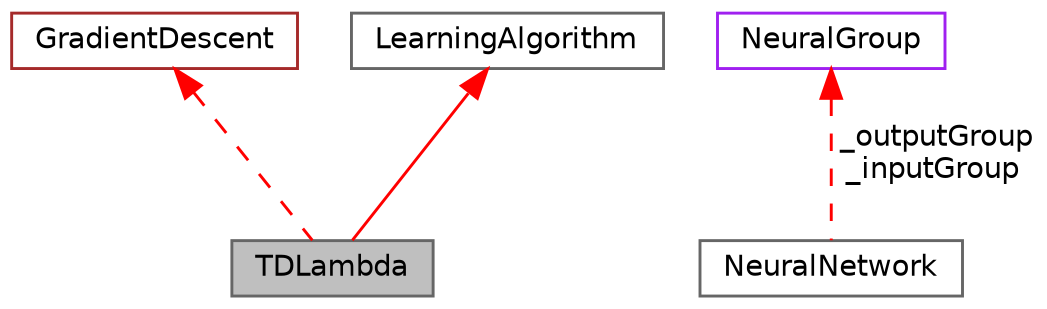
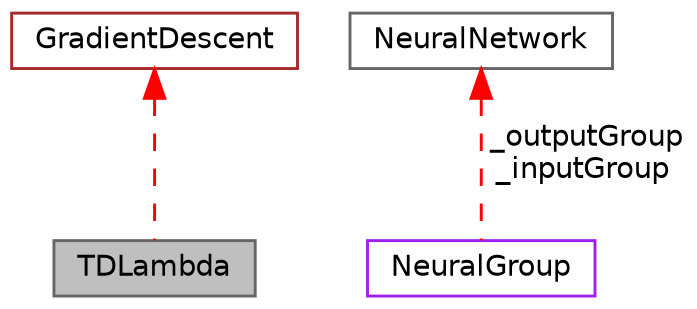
node "LearningAlgorithm": removed
edge "NeuralNetwork" -> "NeuralGroup": reversed
